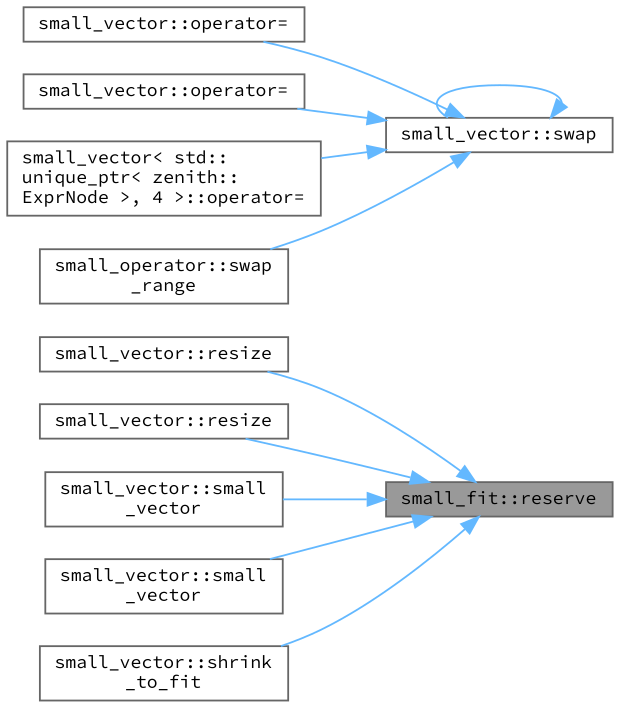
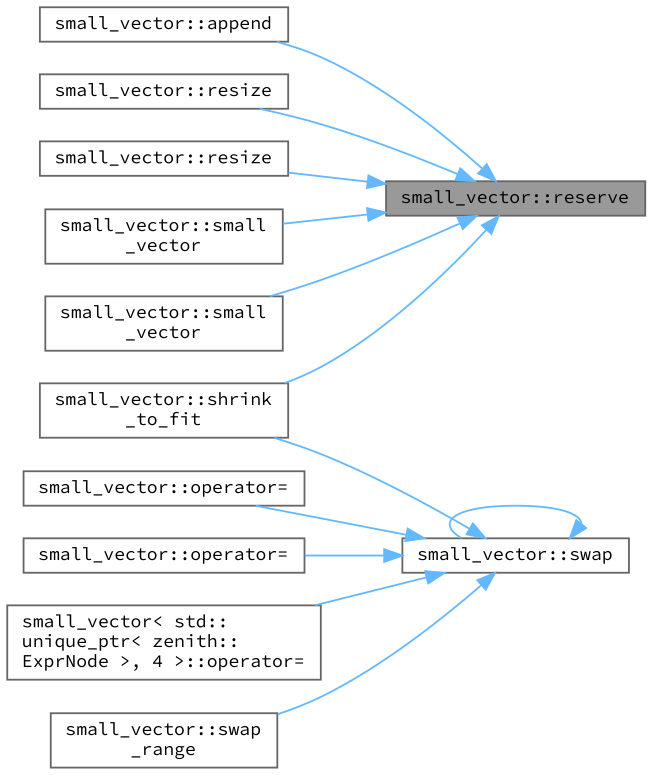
node "small_vector::append": added
node "small_operator::swap _range": label "small_operator::swap _range" -> "small_vector::swap _range"
edge "small_vector::shrink _to_fit" -> "small_vector::swap": added
node "small_fit::reserve": label "small_fit::reserve" -> "small_vector::reserve"
